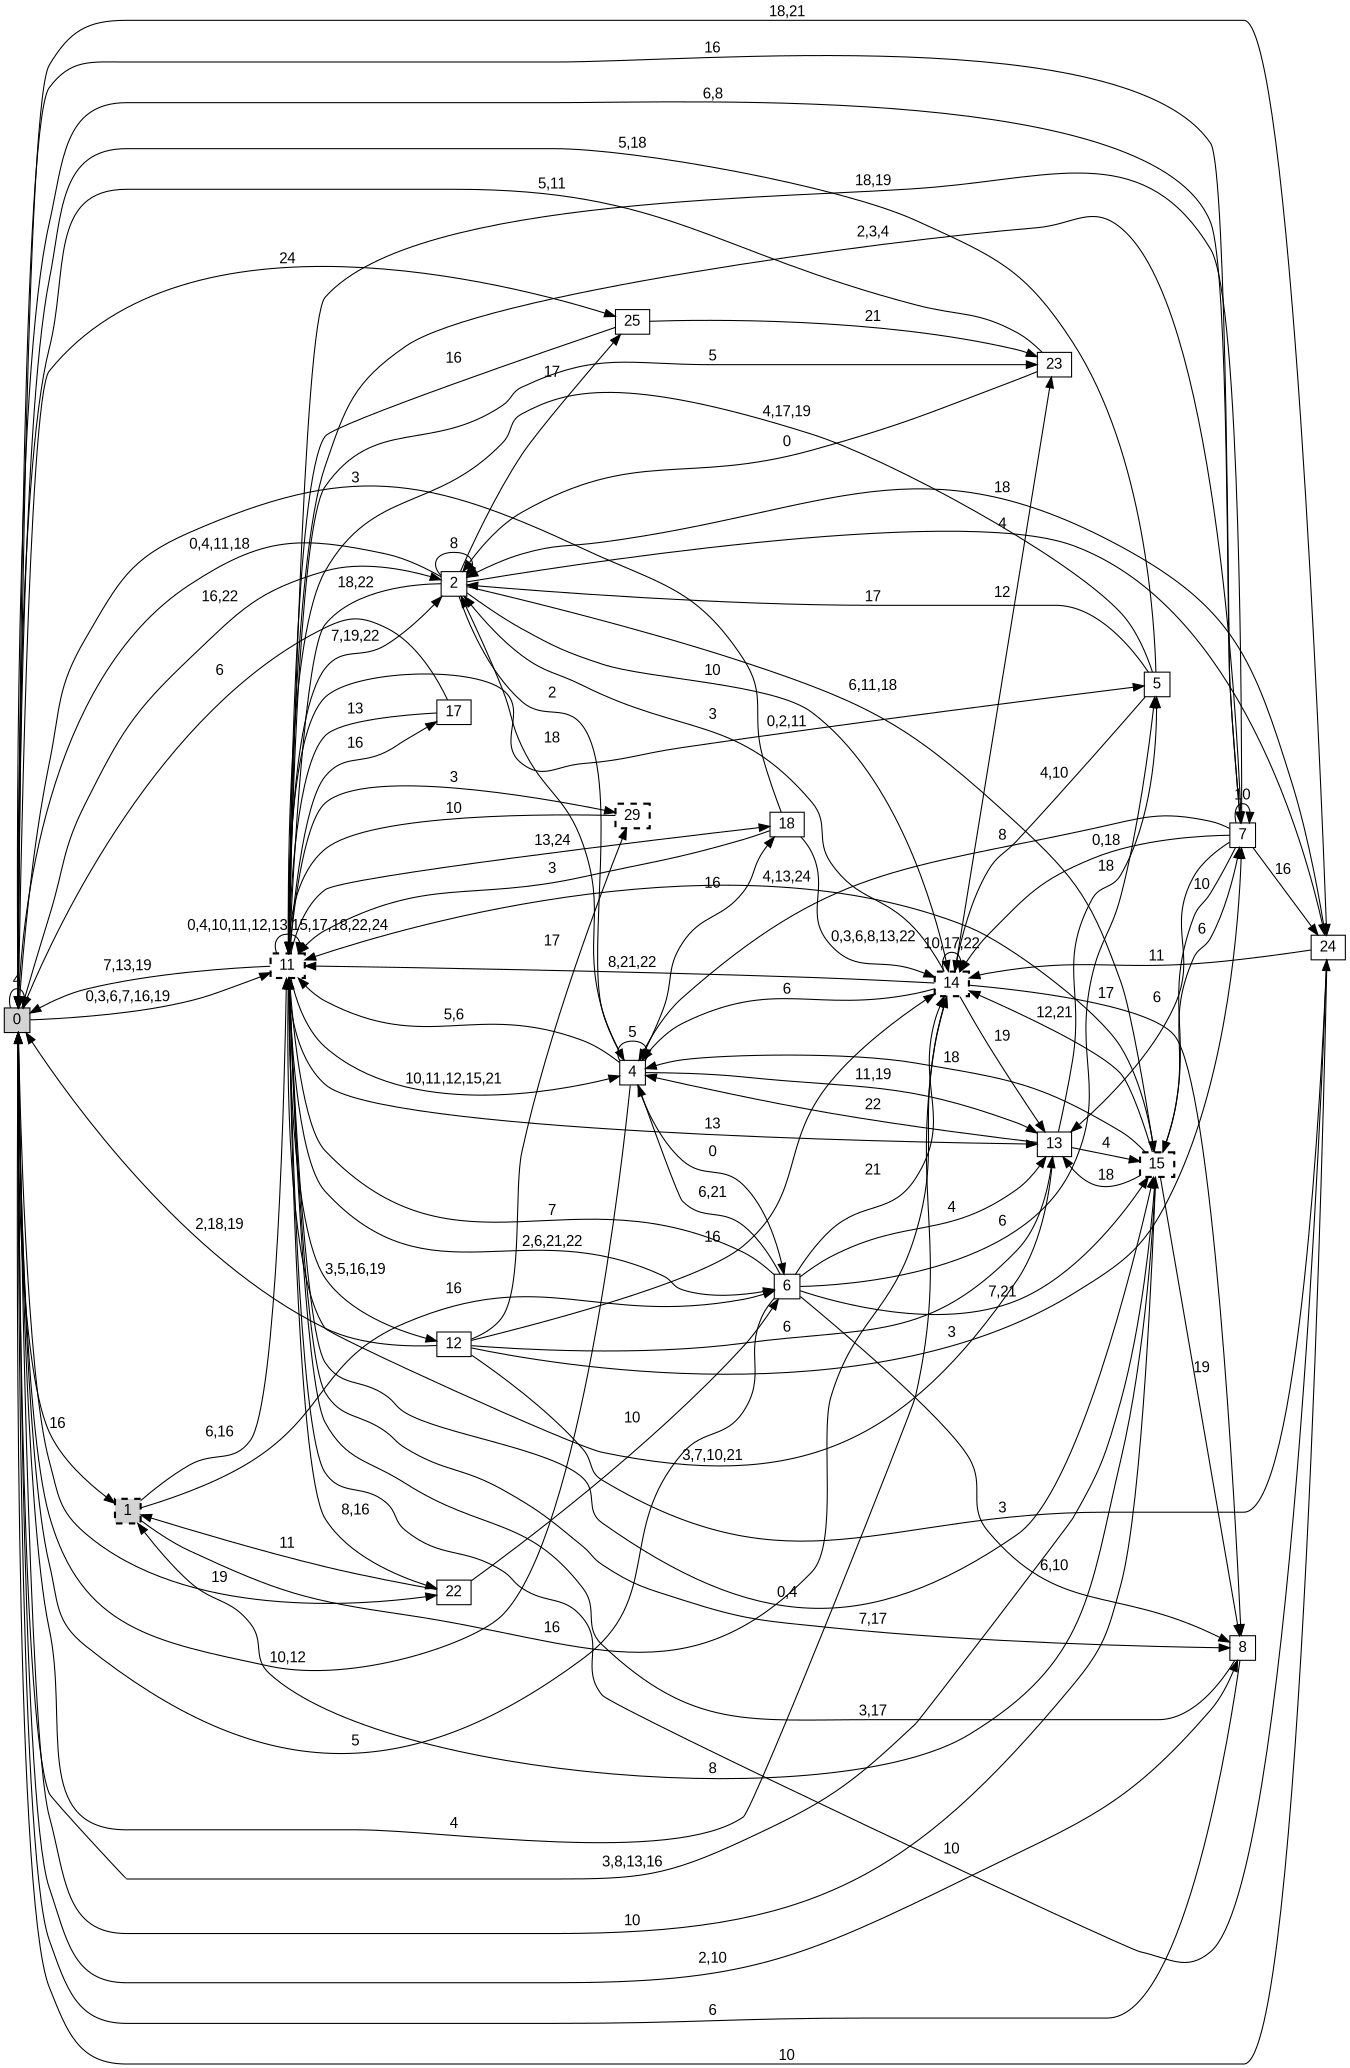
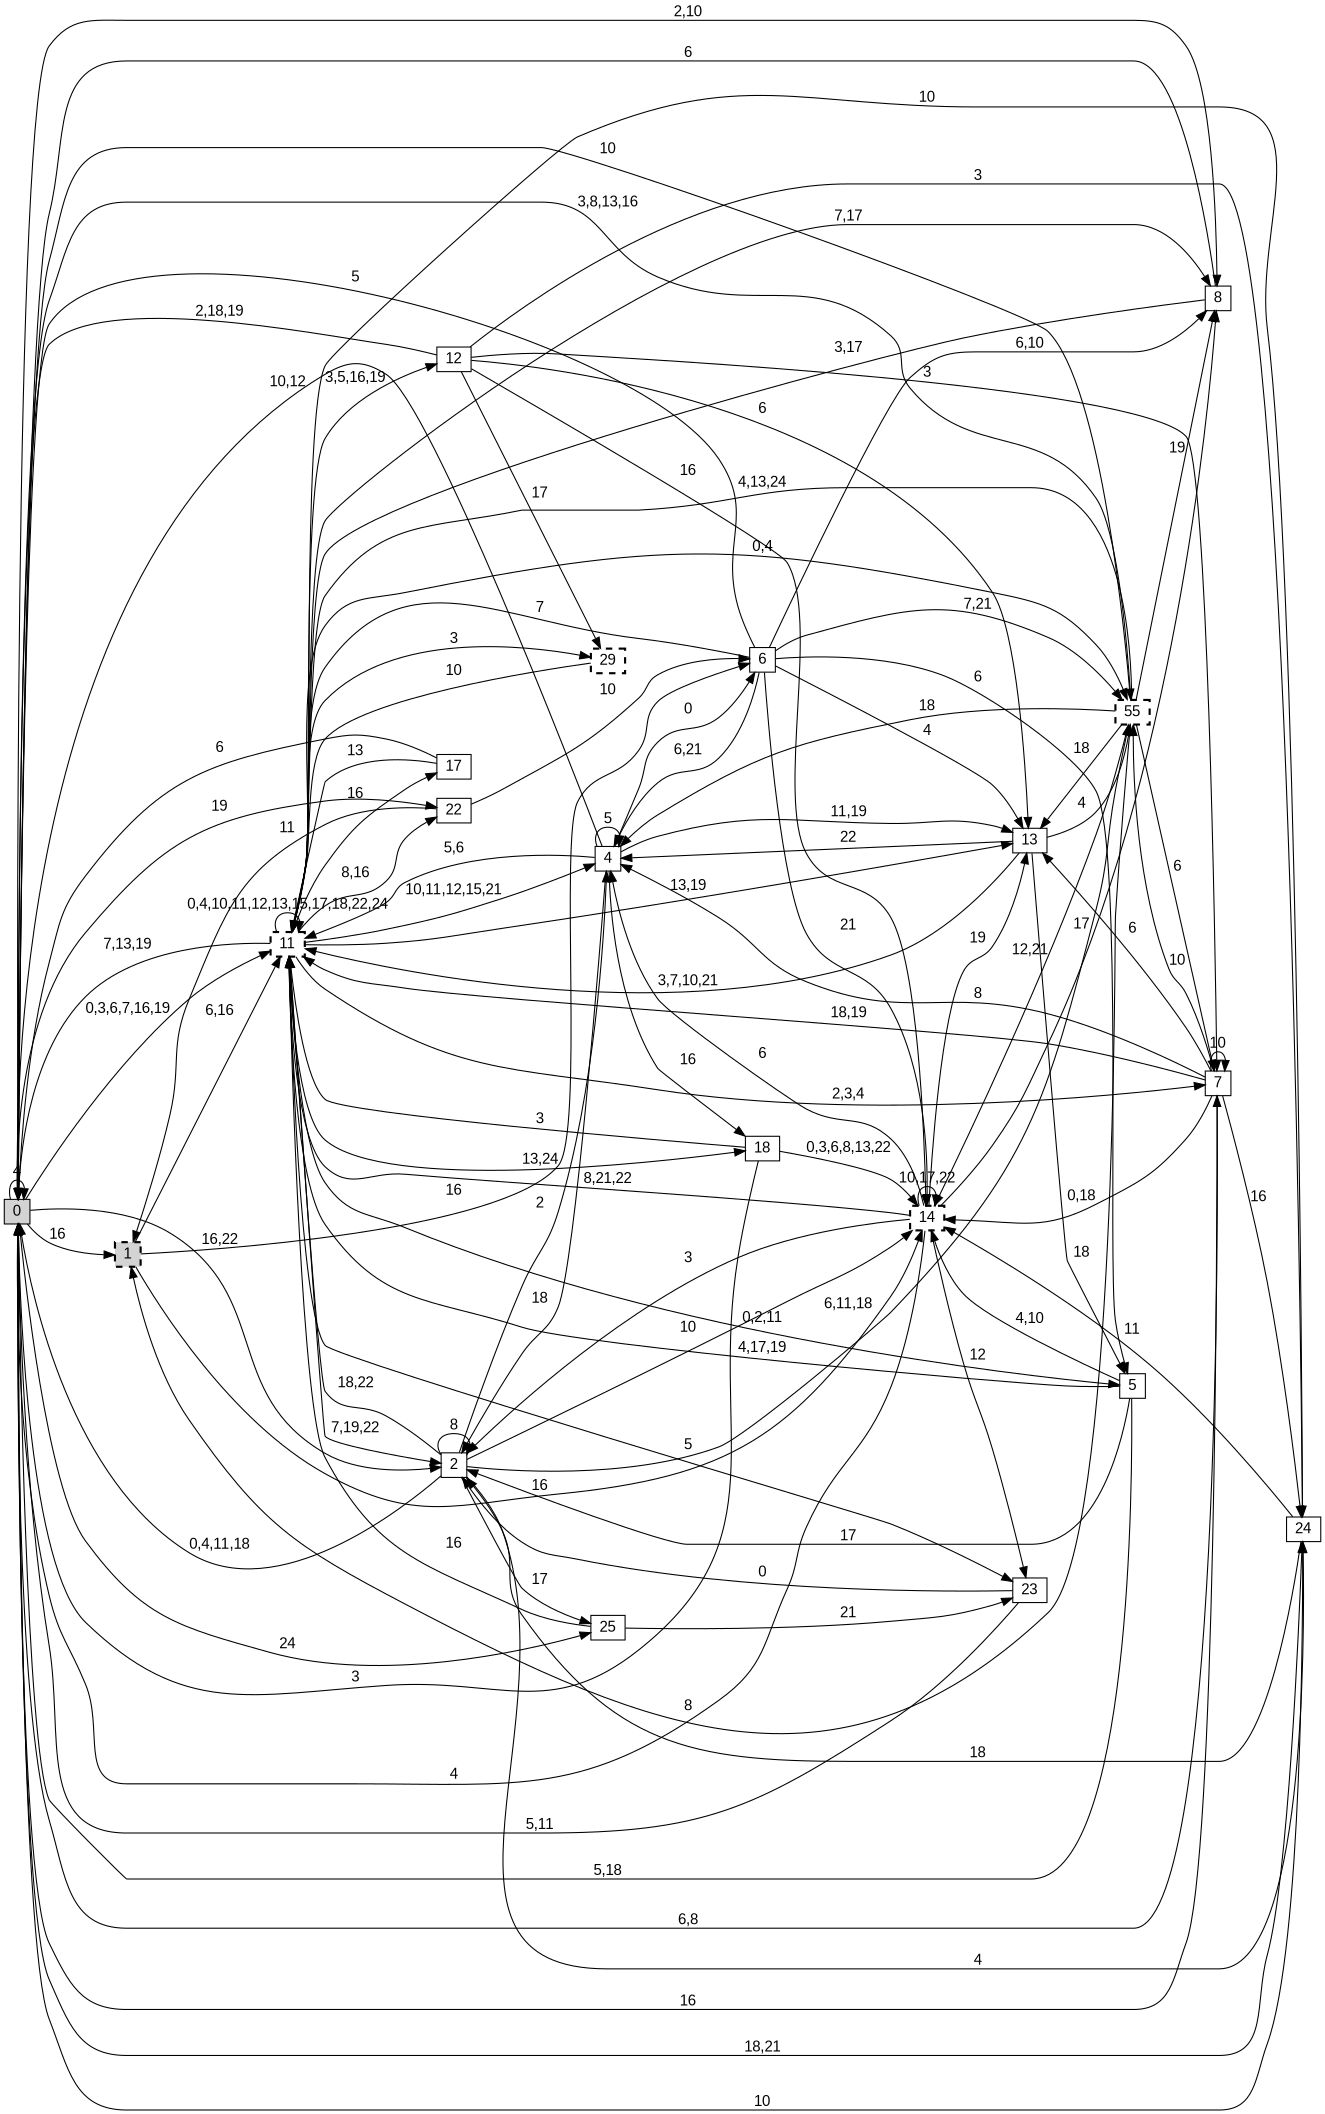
edge "11" -> "13": label "13" -> "13,19"
node "15": label "15" -> "55"
edge "11" -> "6": removed, label "2,6,21,22"
